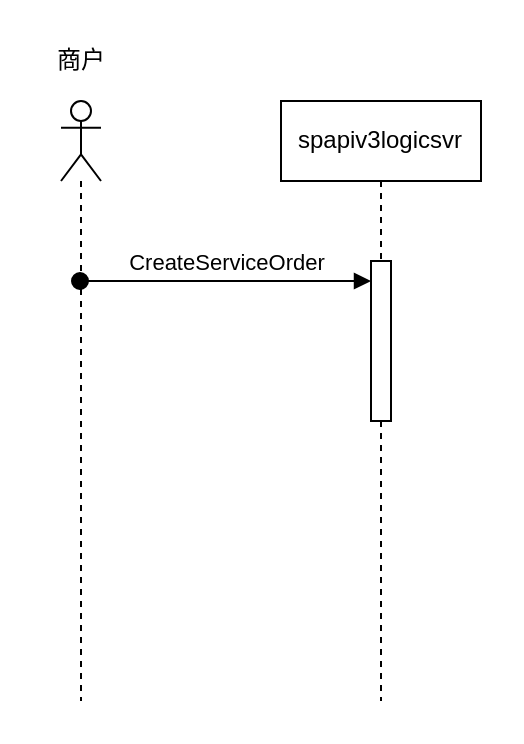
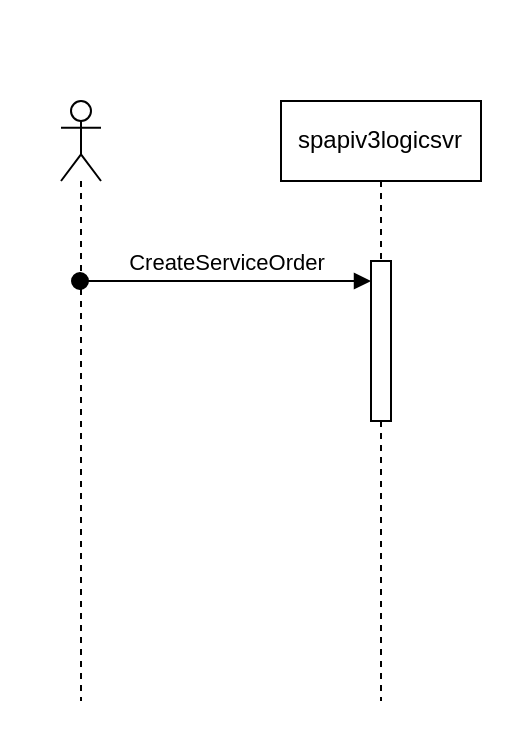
node "商户": removed
